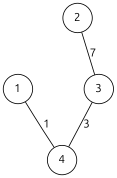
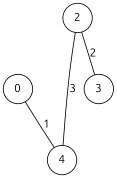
edge "2" -- "3": label "7" -> "2"
node "1": label "1" -> "0"
edge "3" -- "4": now "2" -- "4"
